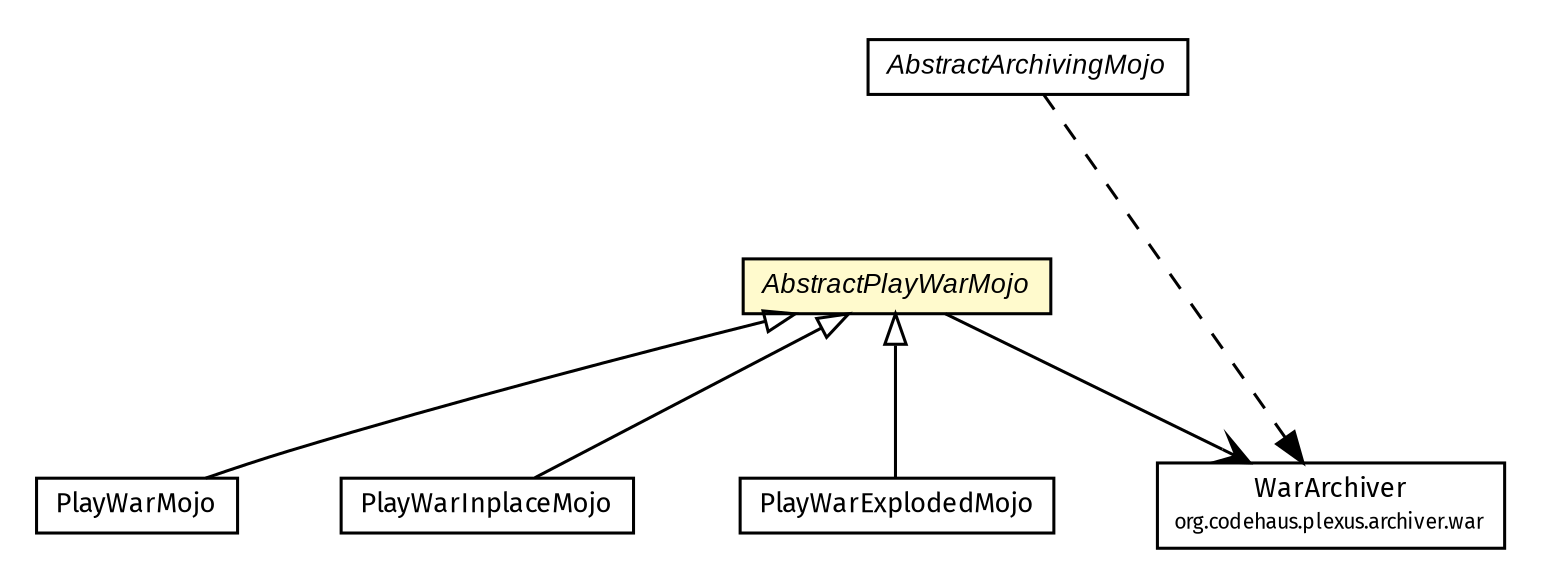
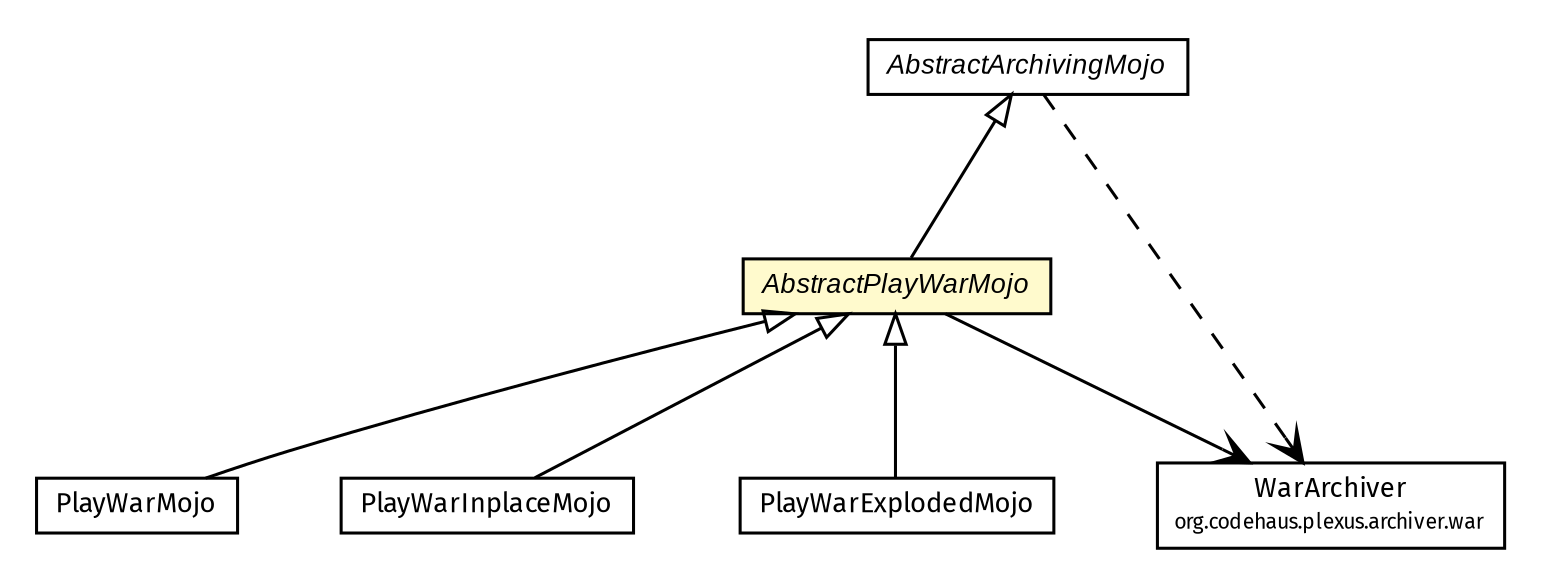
edge "AbstractPlayWarMojo" -> "AbstractArchivingMojo": added
edge "AbstractArchivingMojo" -> "WarArchiver": arrowhead normal -> open
